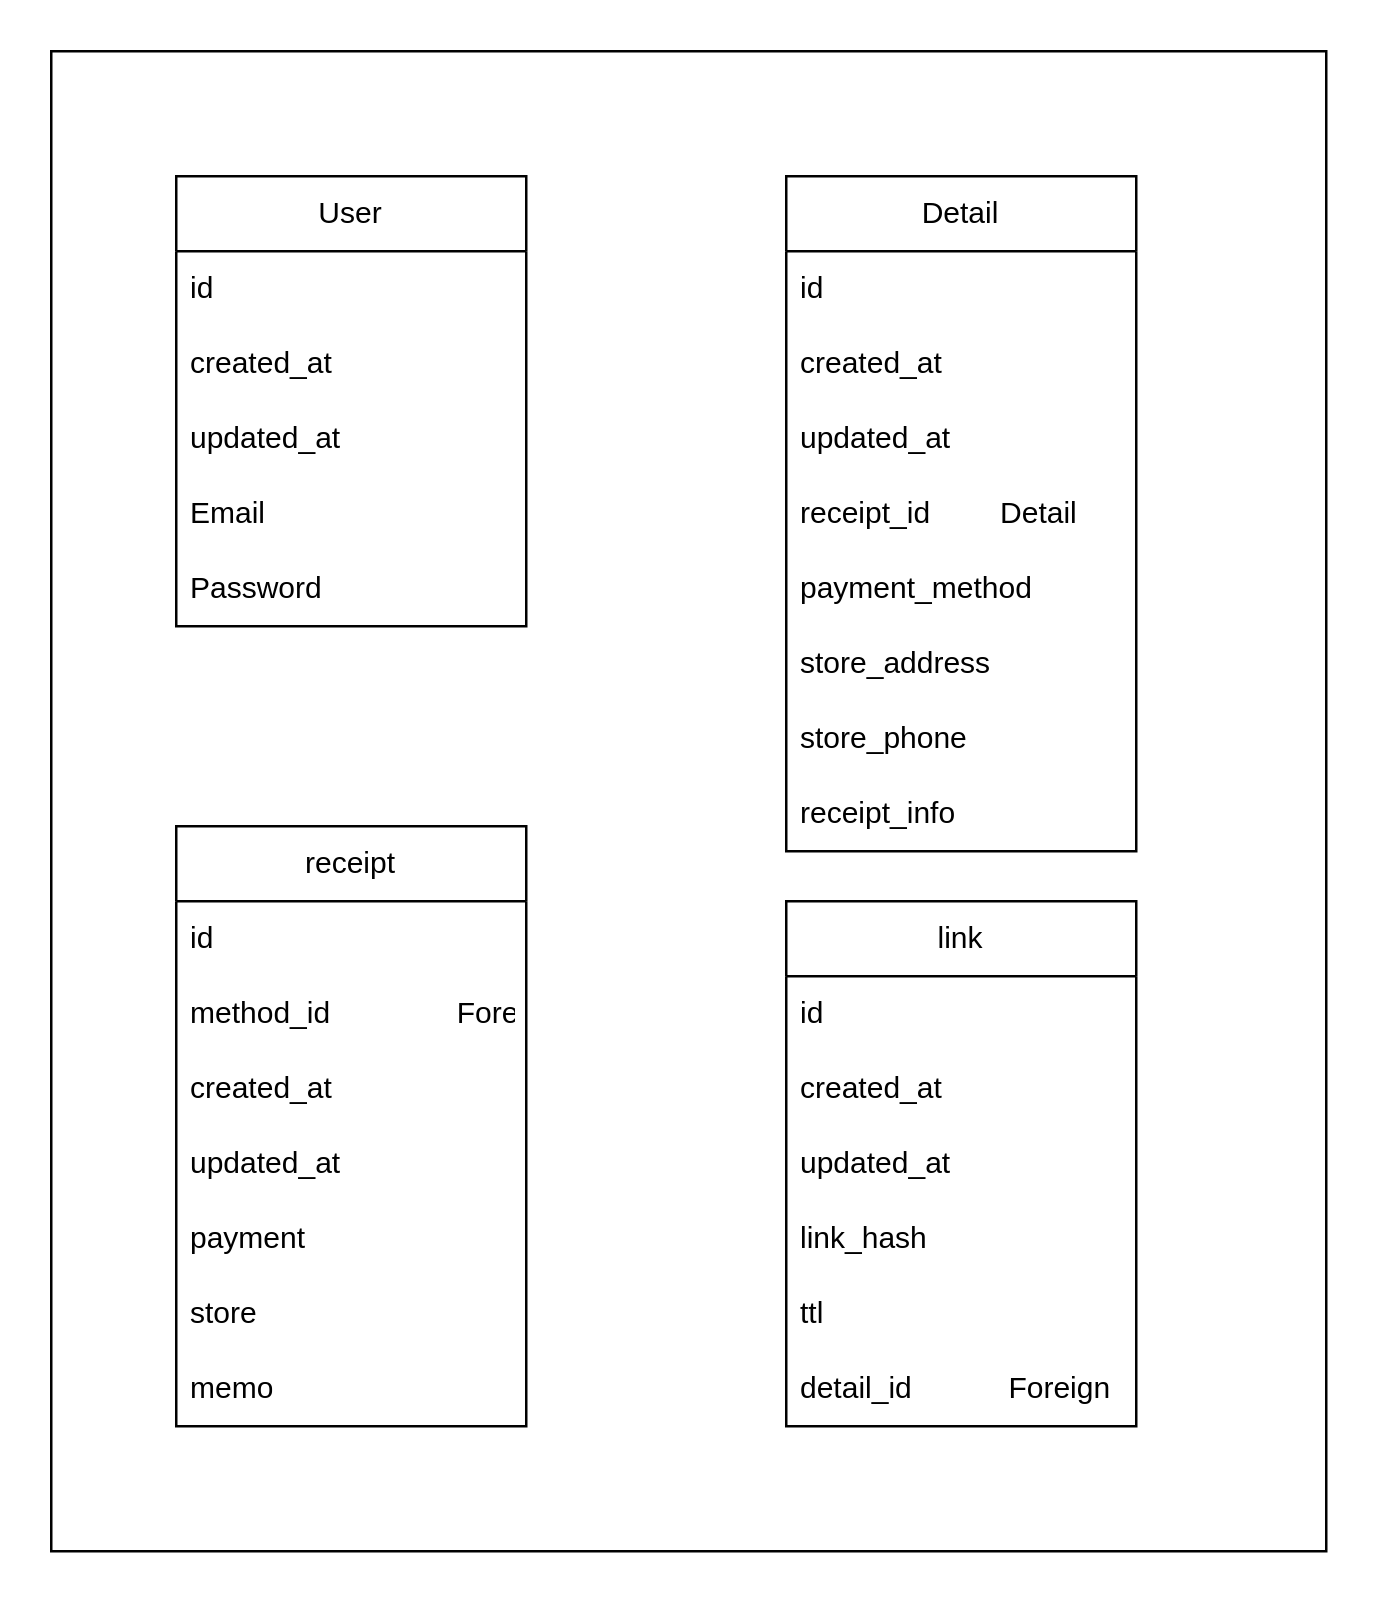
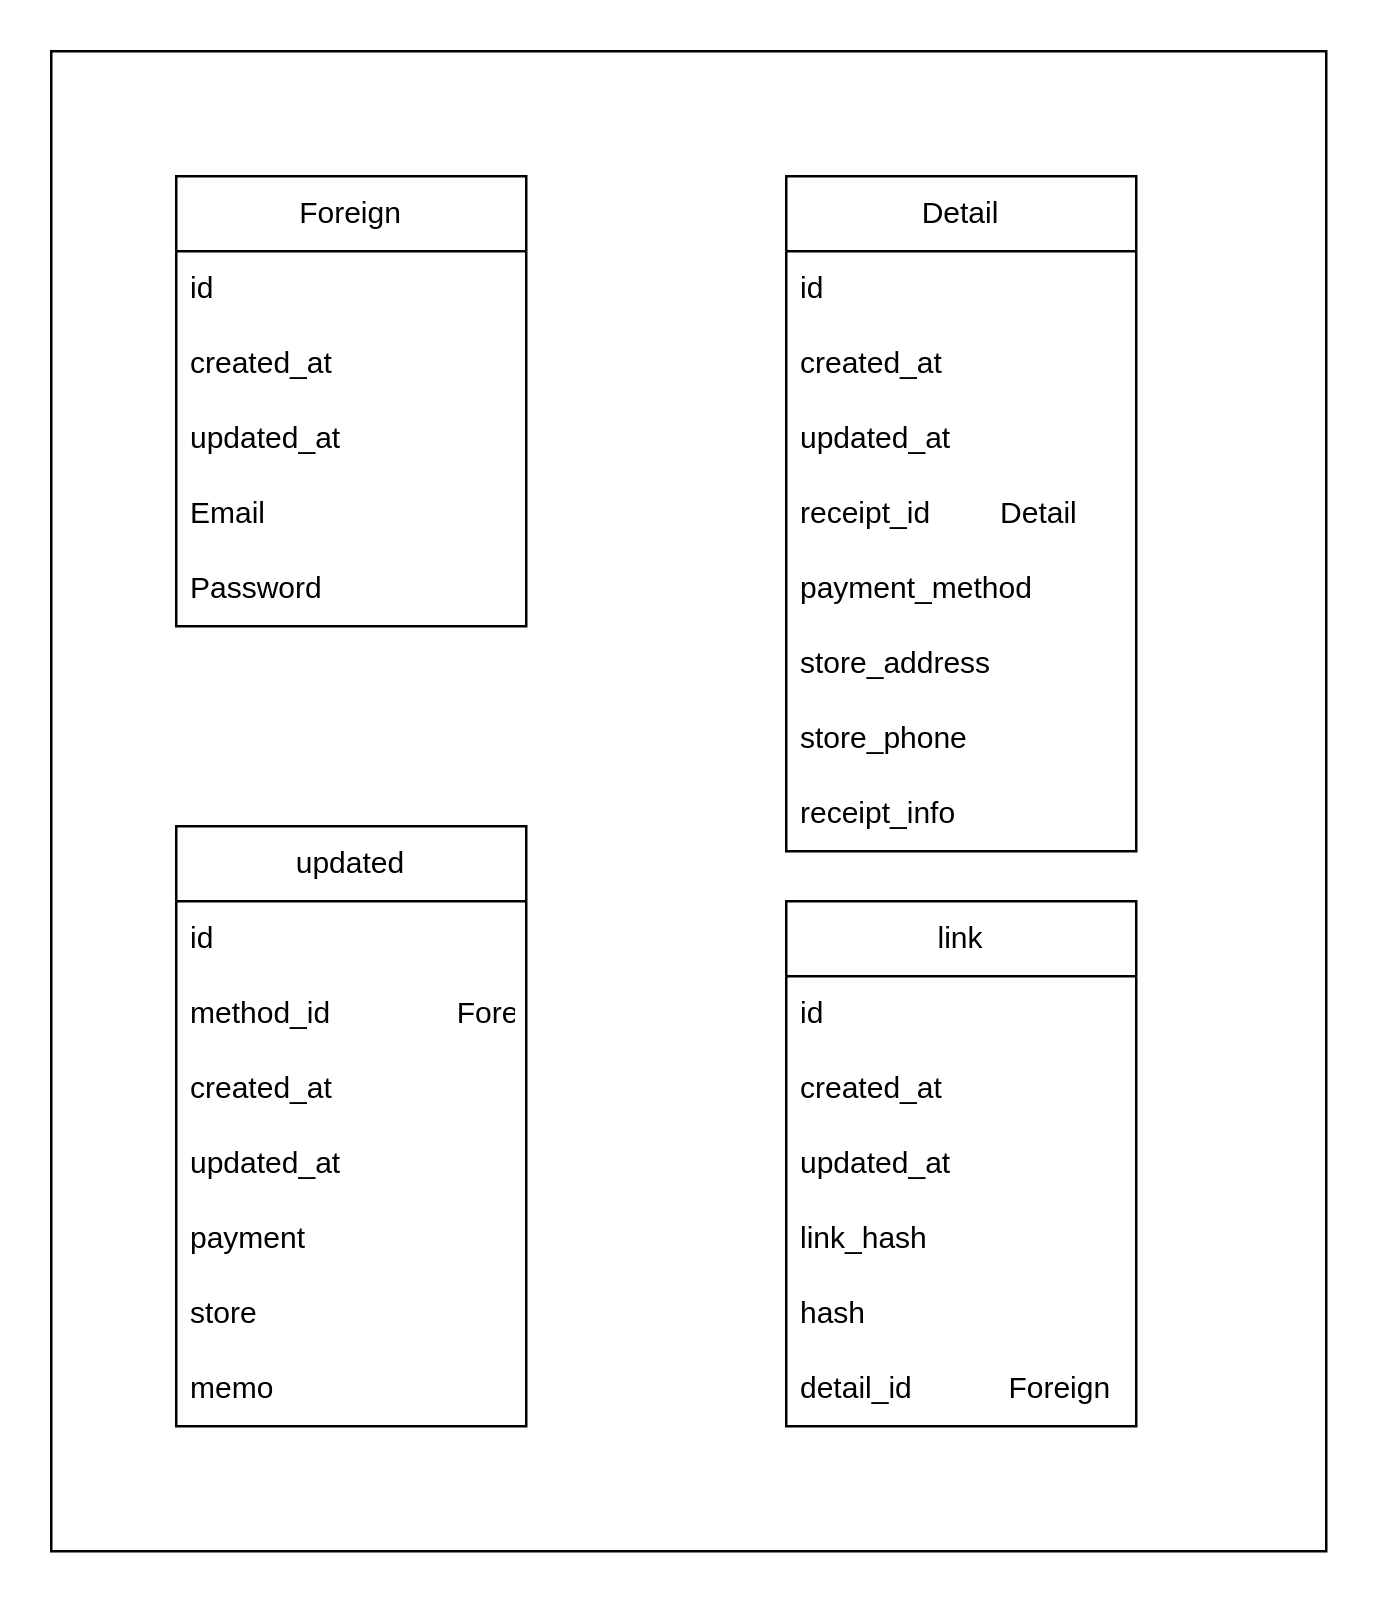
node "User": label "User" -> "Foreign"
node "receipt": label "receipt" -> "updated"
node "ttl": label "ttl" -> "hash"
